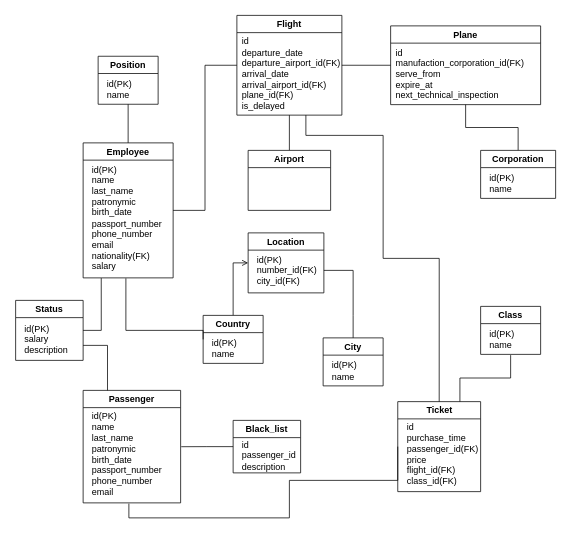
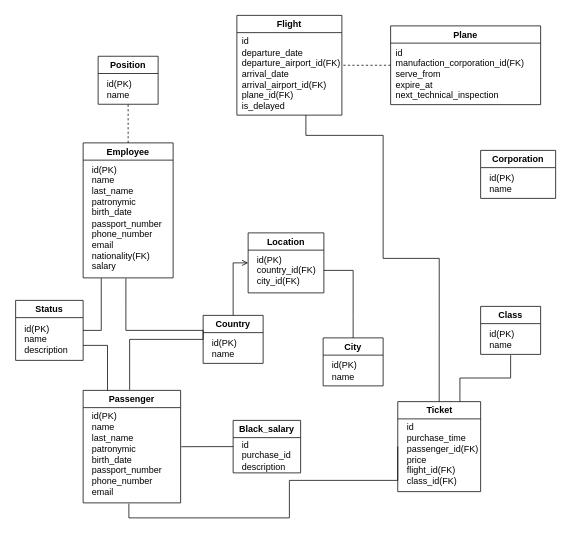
edge "Flight" -- "Plane": style solid -> dashed
edge "Position" -- "Employee": style solid -> dashed
edge "Plane" -- "Corporation": removed
edge "Flight" -- "Airport": removed
edge "Flight" -- "Employee": removed
node "Airport": removed
node "id(PK) number_id(FK) city_id(FK)": label "id(PK) number_id(FK) city_id(FK)" -> "id(PK) country_id(FK) city_id(FK)"
node "id(PK) salary description": label "id(PK) salary description" -> "id(PK) name description"
edge "Country" -- "Passenger": added
node "Black_list": label "Black_list" -> "Black_salary"
node "id passenger_id description": label "id passenger_id description" -> "id purchase_id description"
